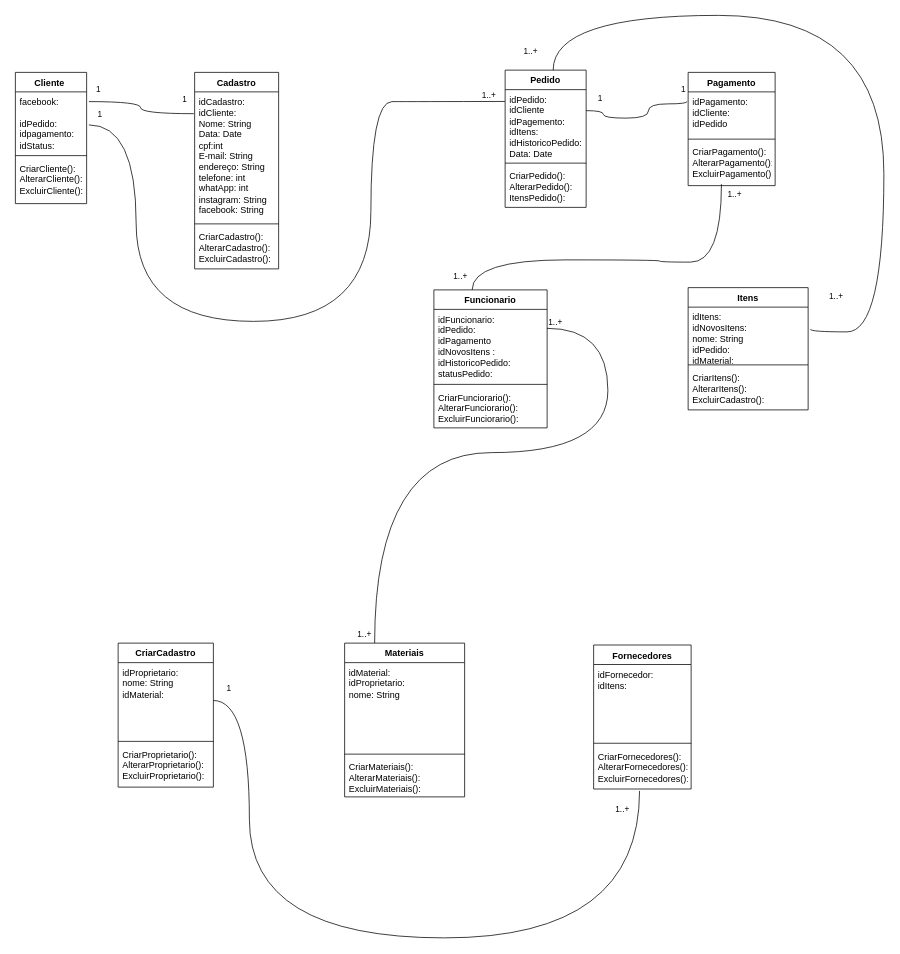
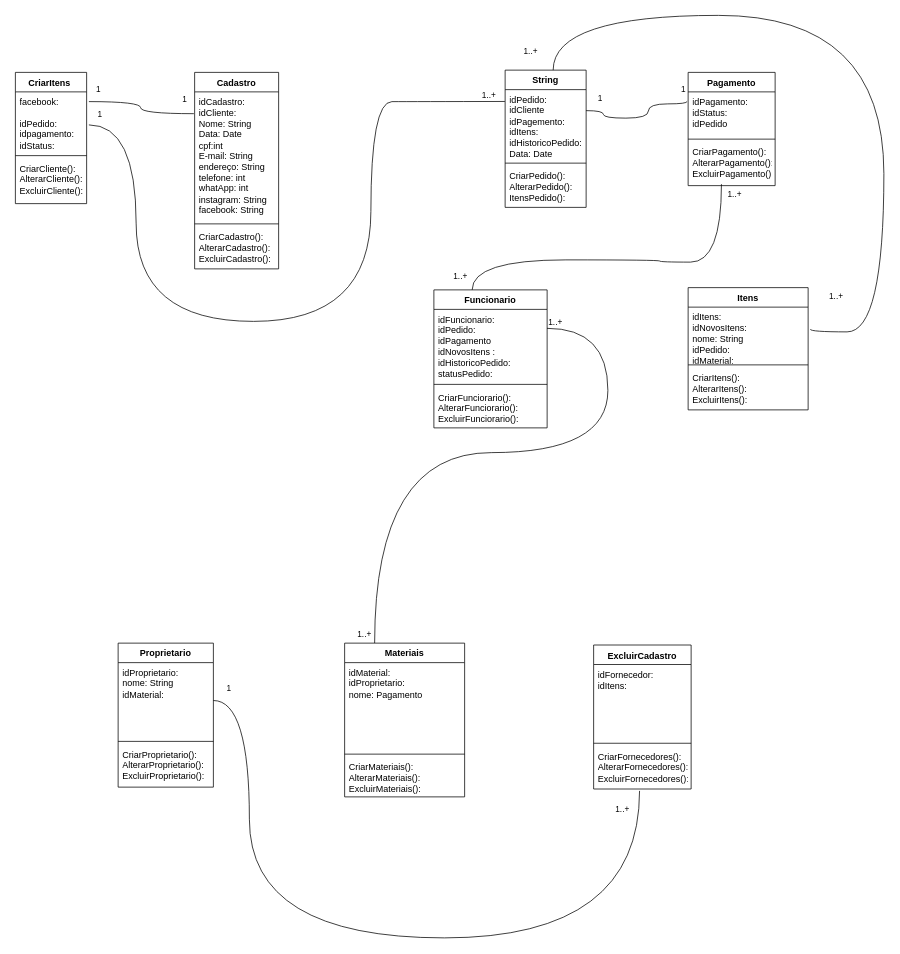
node "Pedido": label "Pedido" -> "String"
node "Cliente": label "Cliente" -> "CriarItens"
node "idPagamento: idCliente: idPedido": label "idPagamento: idCliente: idPedido" -> "idPagamento: idStatus: idPedido"
node "CriarItens(): AlterarItens(): ExcluirCadastro():": label "CriarItens(): AlterarItens(): ExcluirCadastro():" -> "CriarItens(): AlterarItens(): ExcluirItens():"
node "CriarCadastro": label "CriarCadastro" -> "Proprietario"
node "Fornecedores": label "Fornecedores" -> "ExcluirCadastro"
node "idMaterial: idProprietario: nome: String": label "idMaterial: idProprietario: nome: String" -> "idMaterial: idProprietario: nome: Pagamento"
